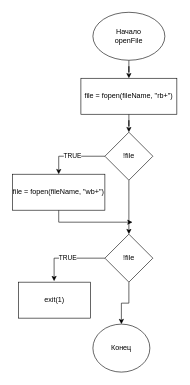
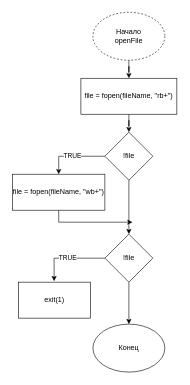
node "Начало openFile": style solid -> dashed
node "Конец": size 57x48 -> 72x48
